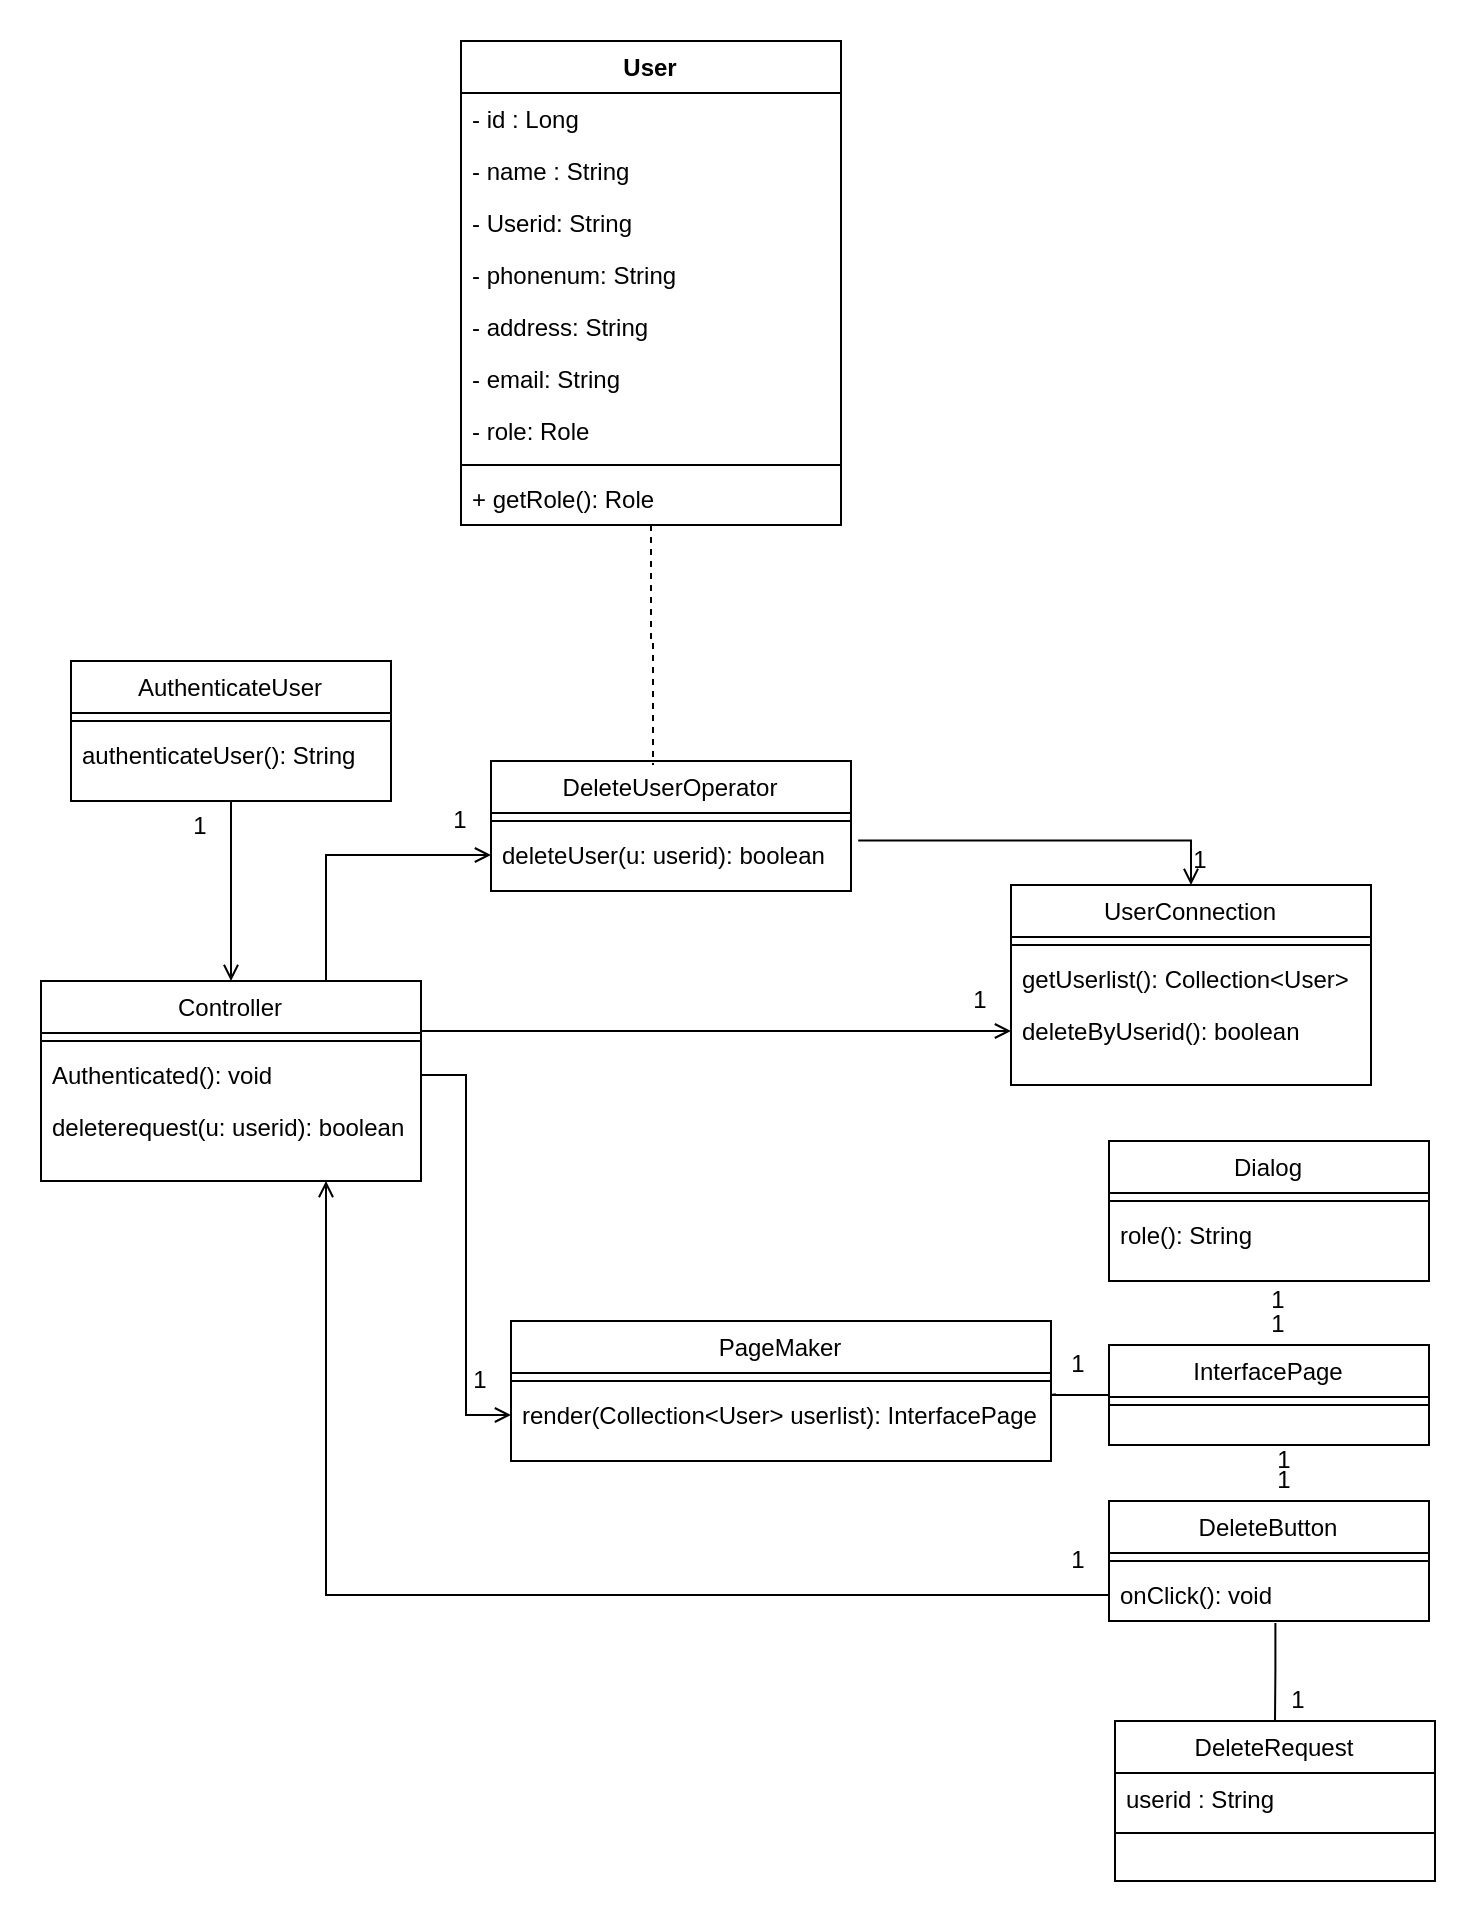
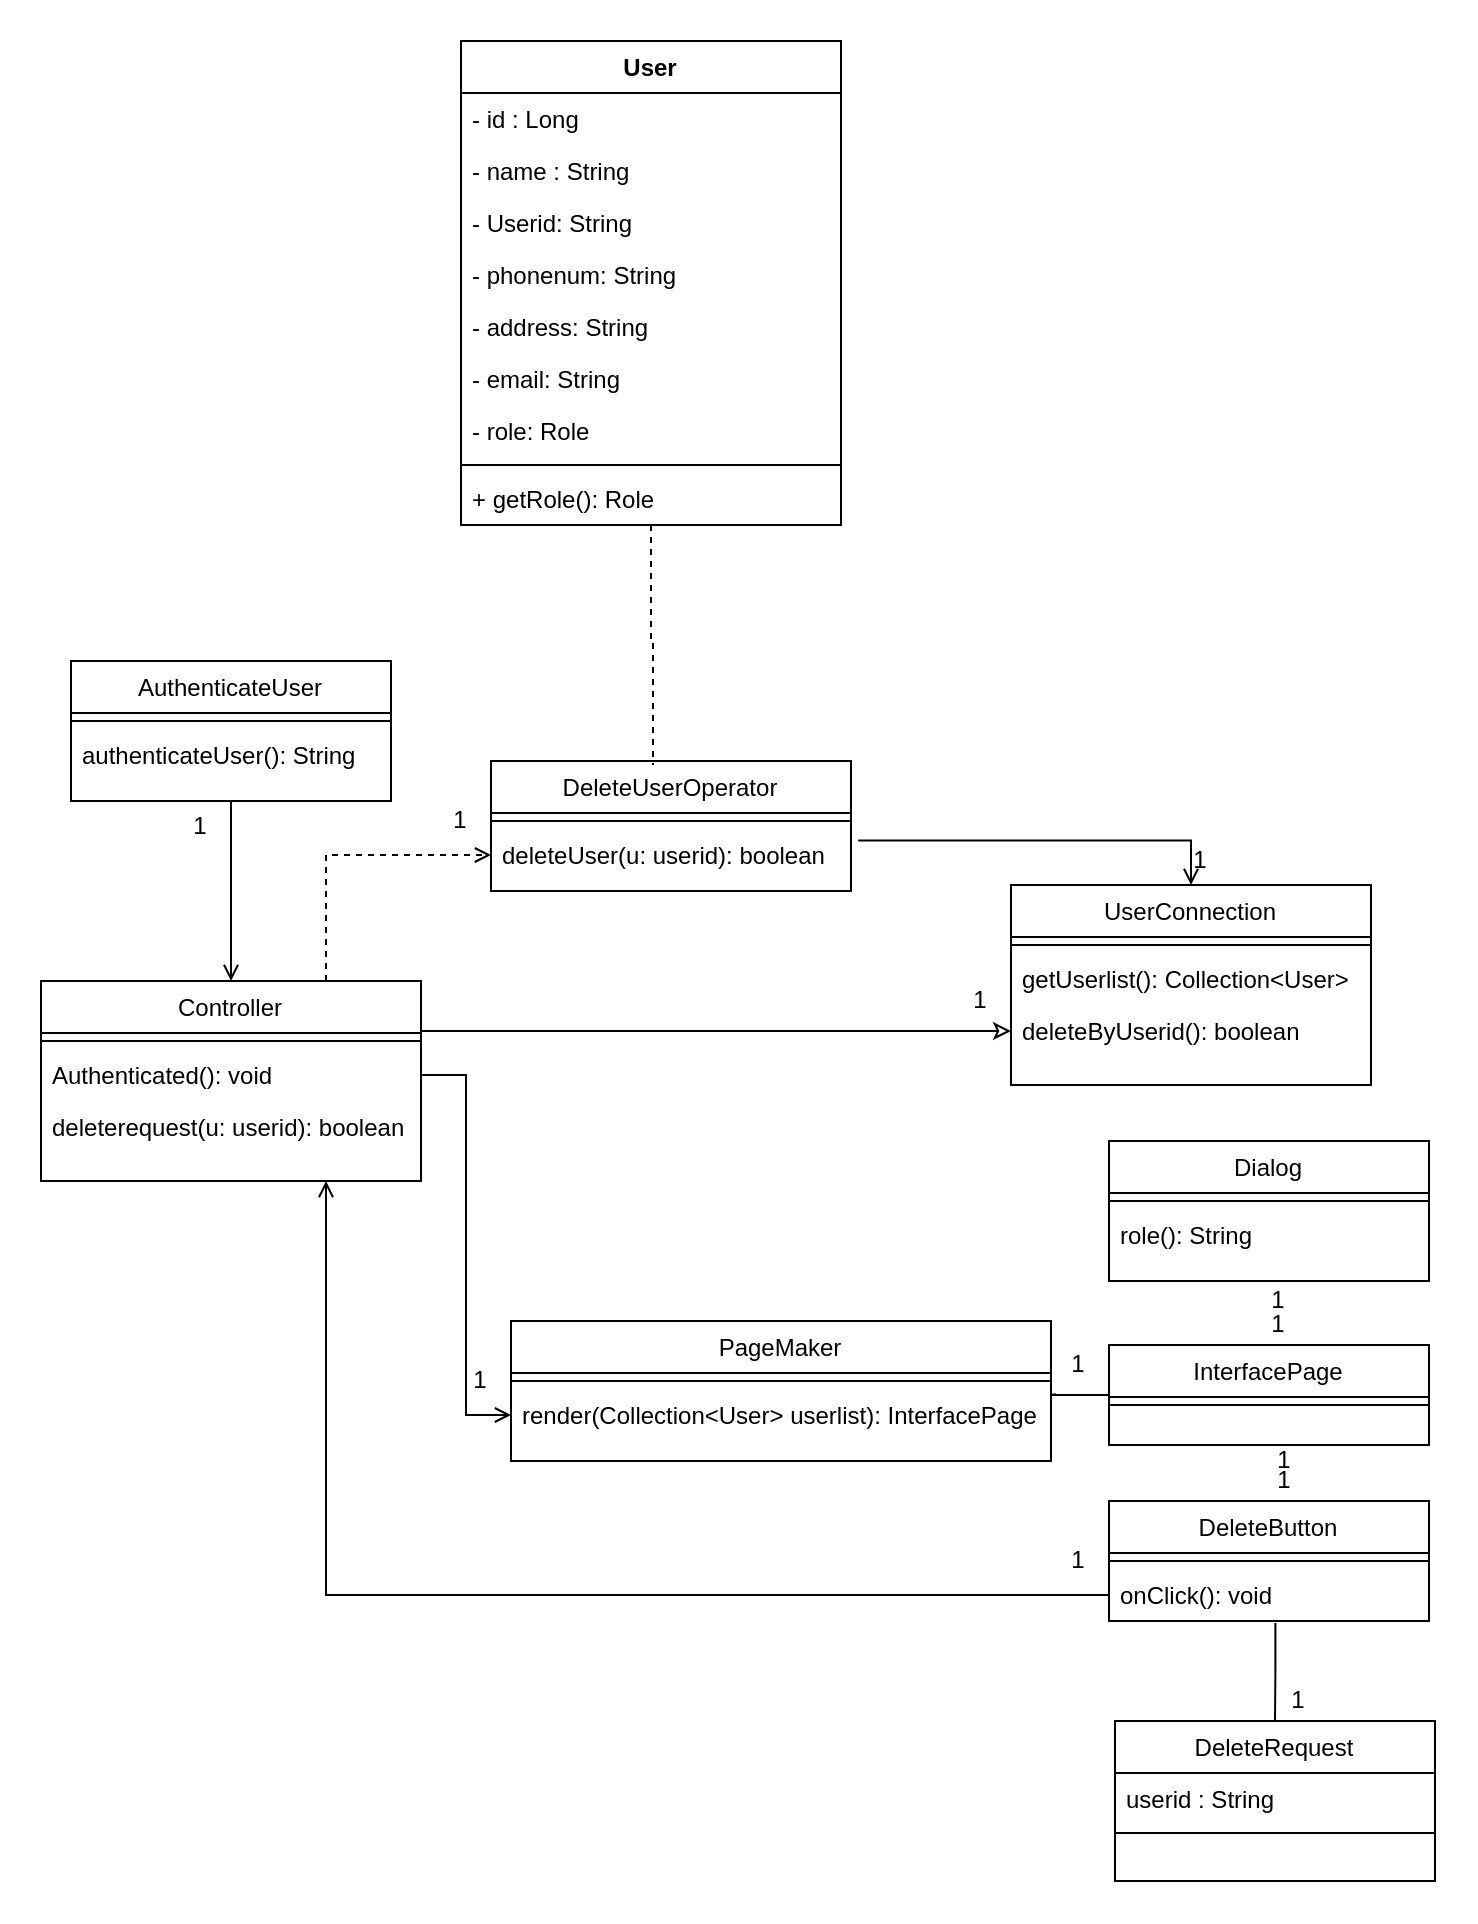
edge "Controller" -> "deleteUser(u: userid): boolean": style solid -> dashed
edge "Controller" -> "deleteByUserid(): boolean": arrowhead open -> classic
